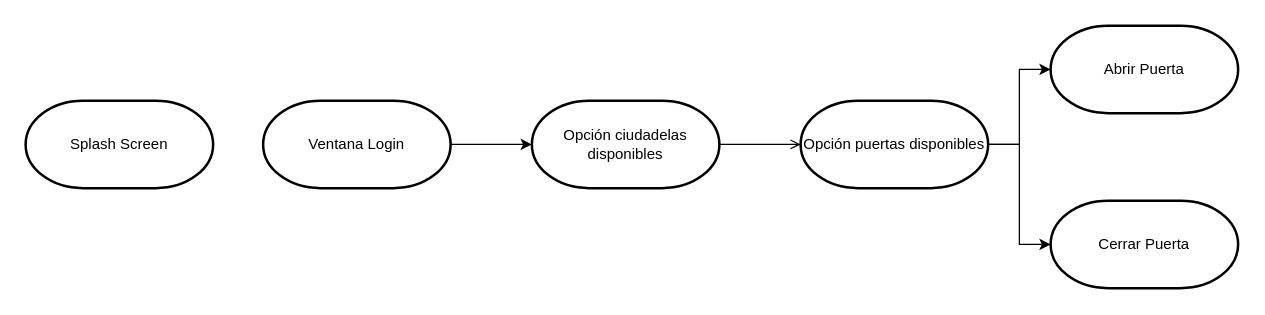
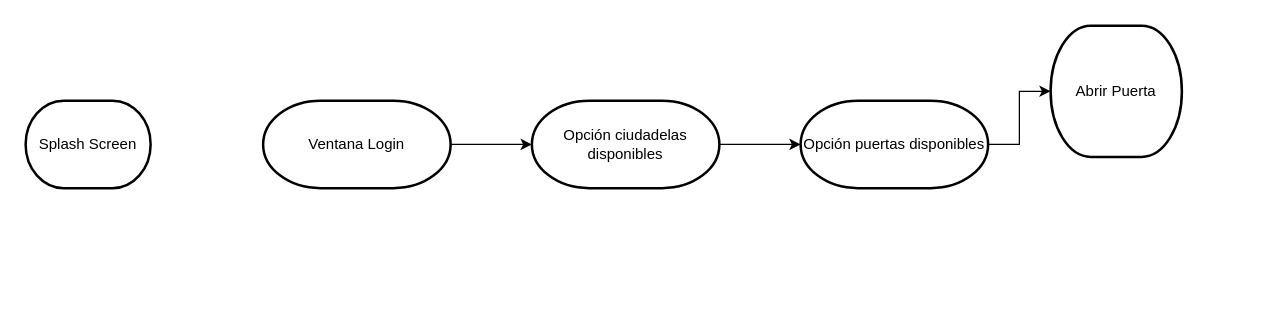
node "Abrir Puerta": size 188x88 -> 131x131
node "Splash Screen": size 188x88 -> 125x88
edge "Opción ciudadelas disponibles" -> "Opción puertas disponibles": arrowhead open -> classic
edge "Opción puertas disponibles" -> "Cerrar Puerta": removed
node "Cerrar Puerta": removed
